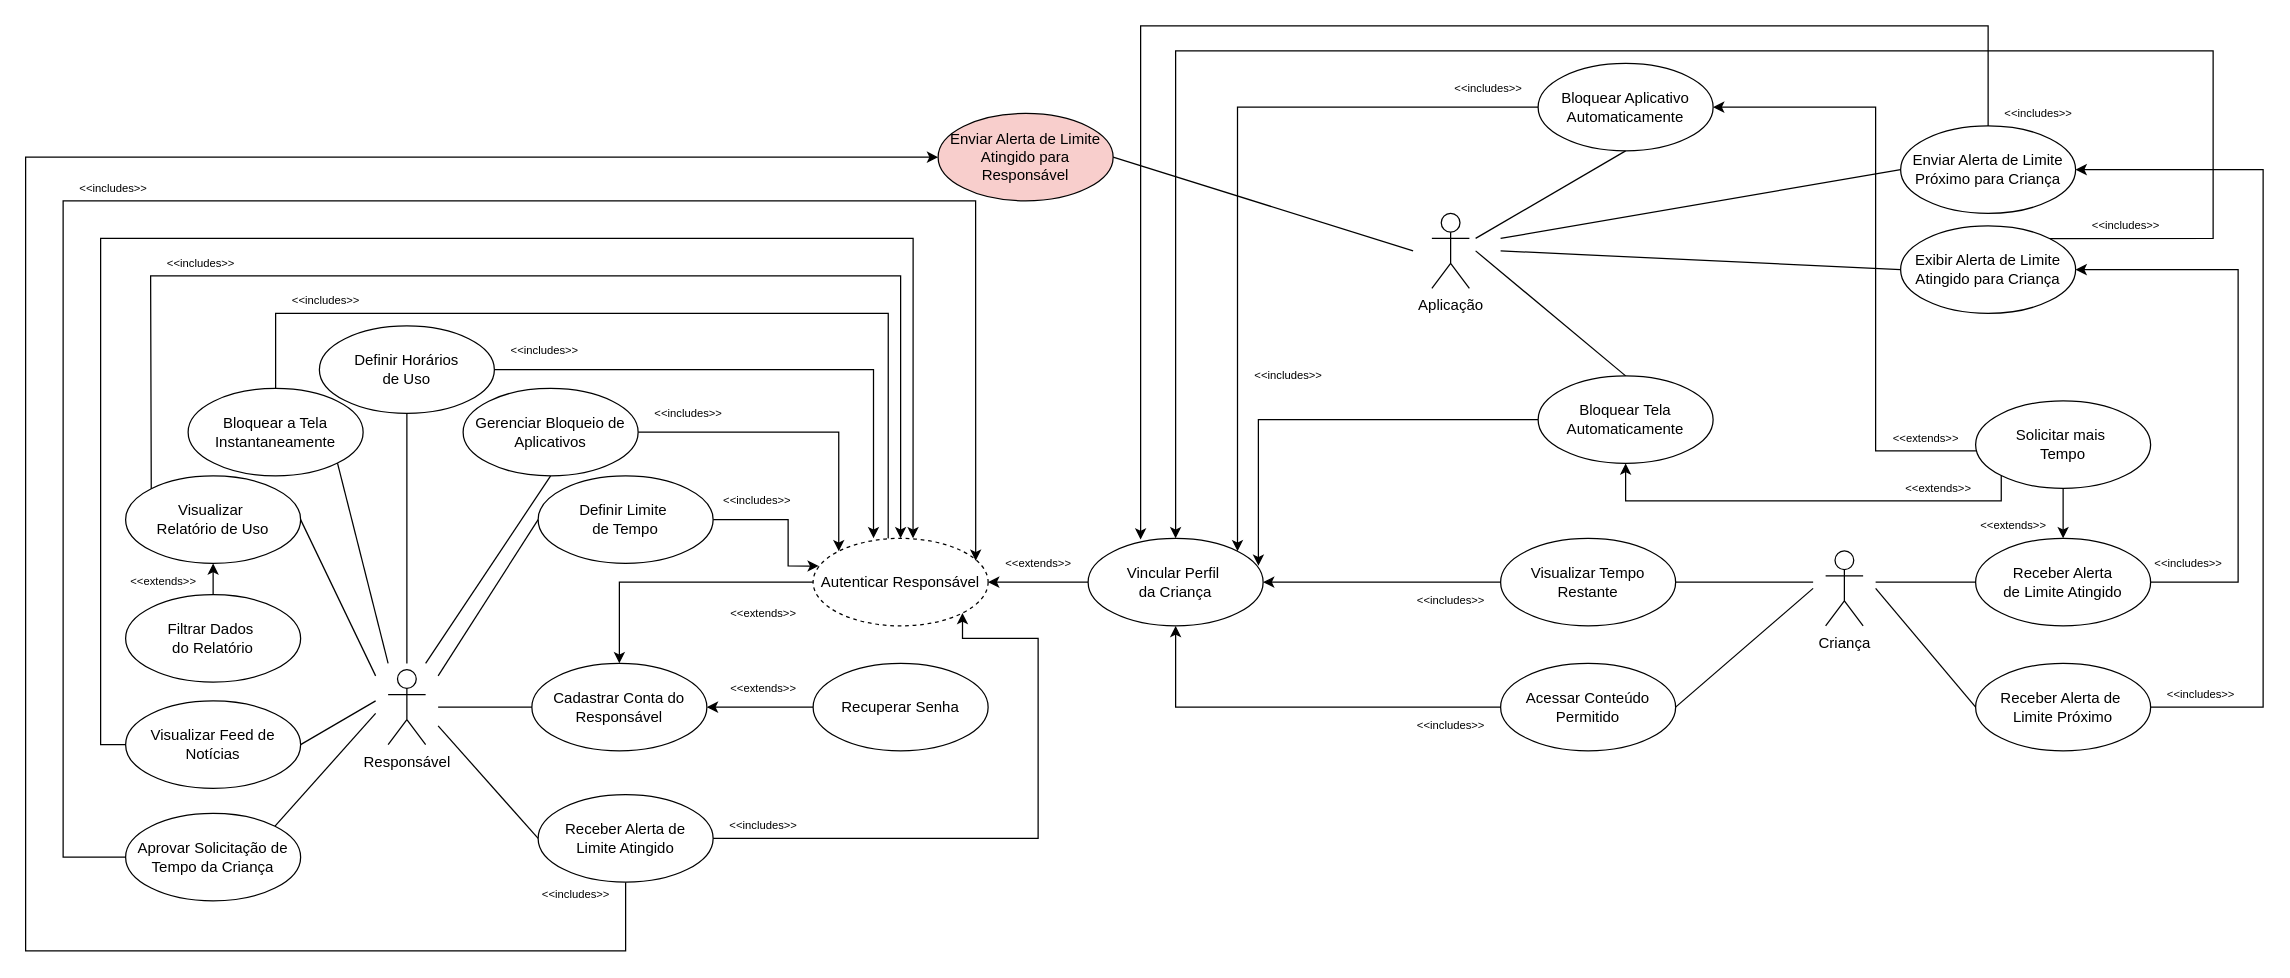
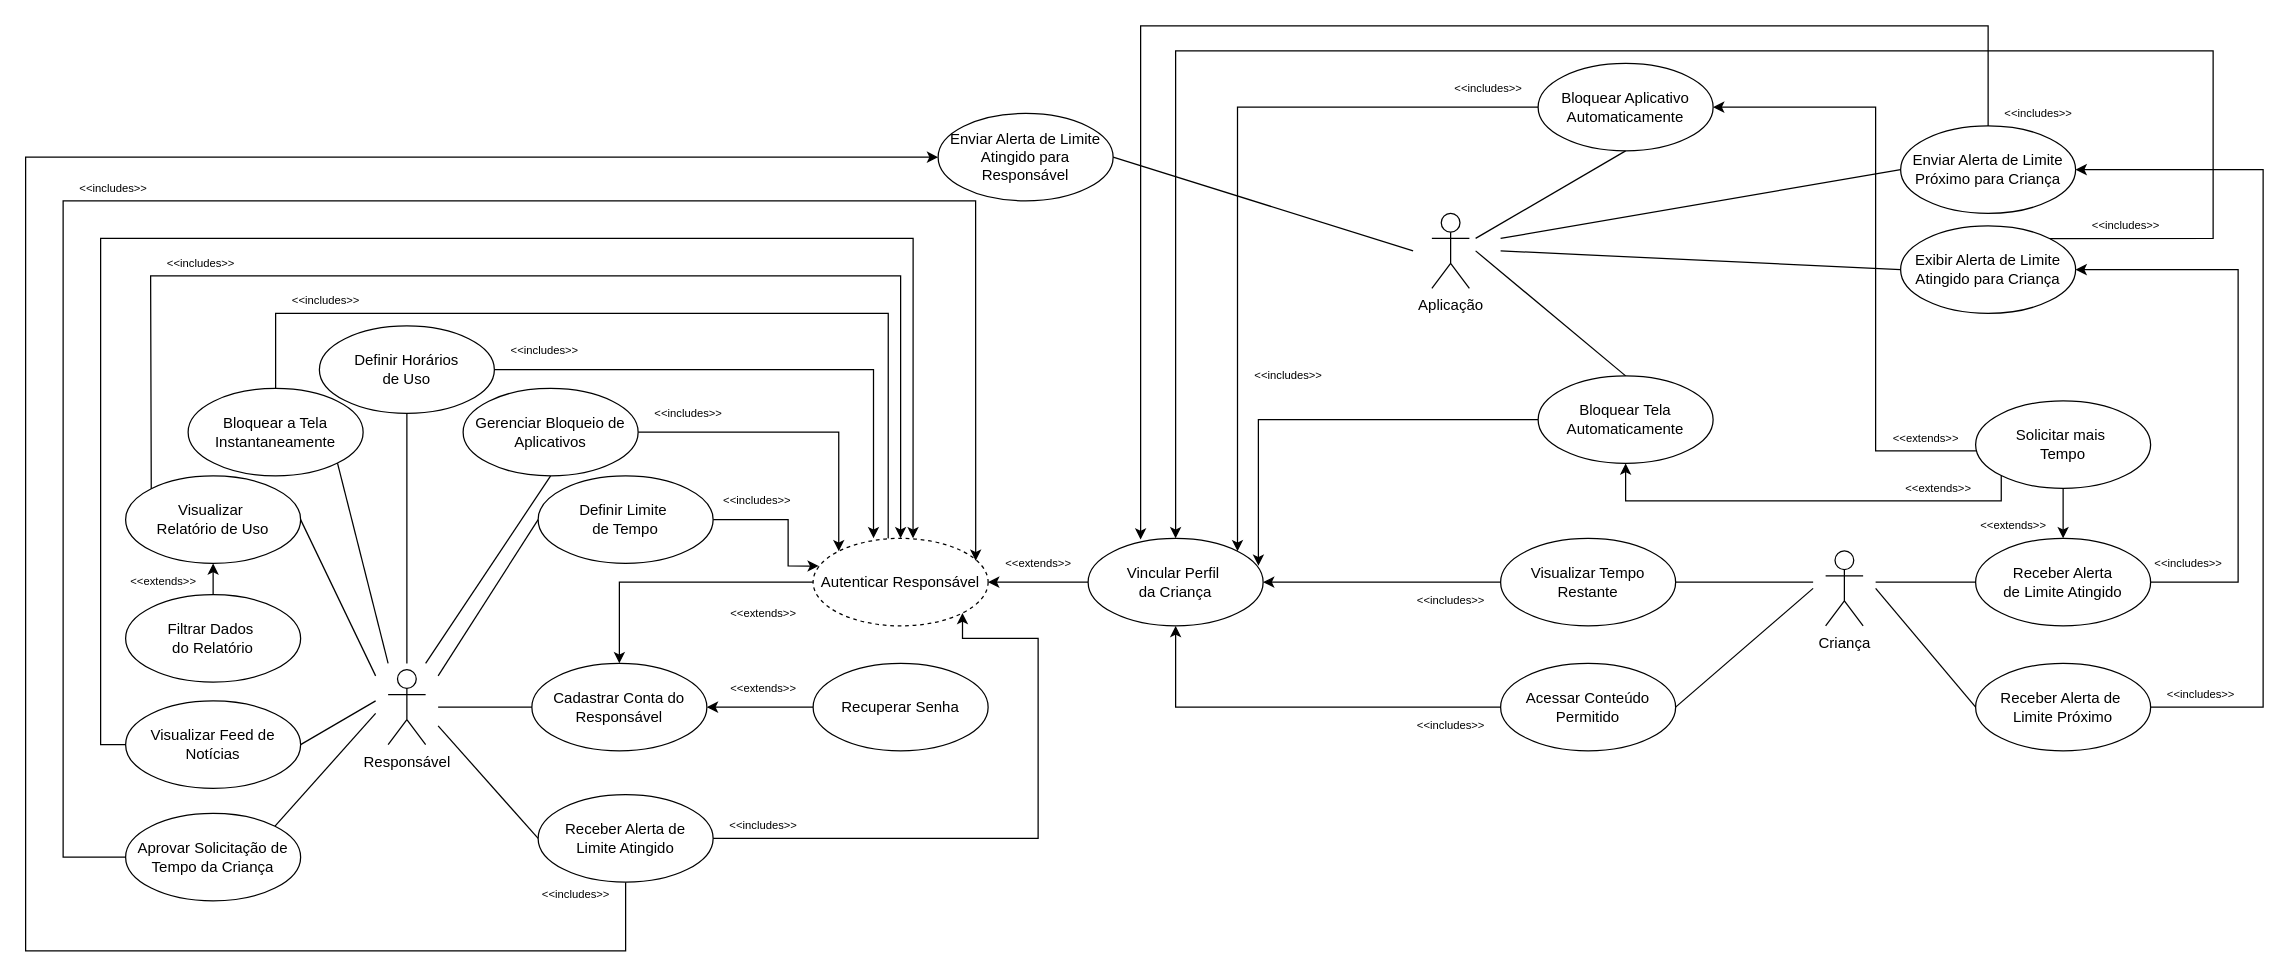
node "Enviar Alerta de Limite Atingido para Responsável": fillcolor #f8cecc -> #ffffff
